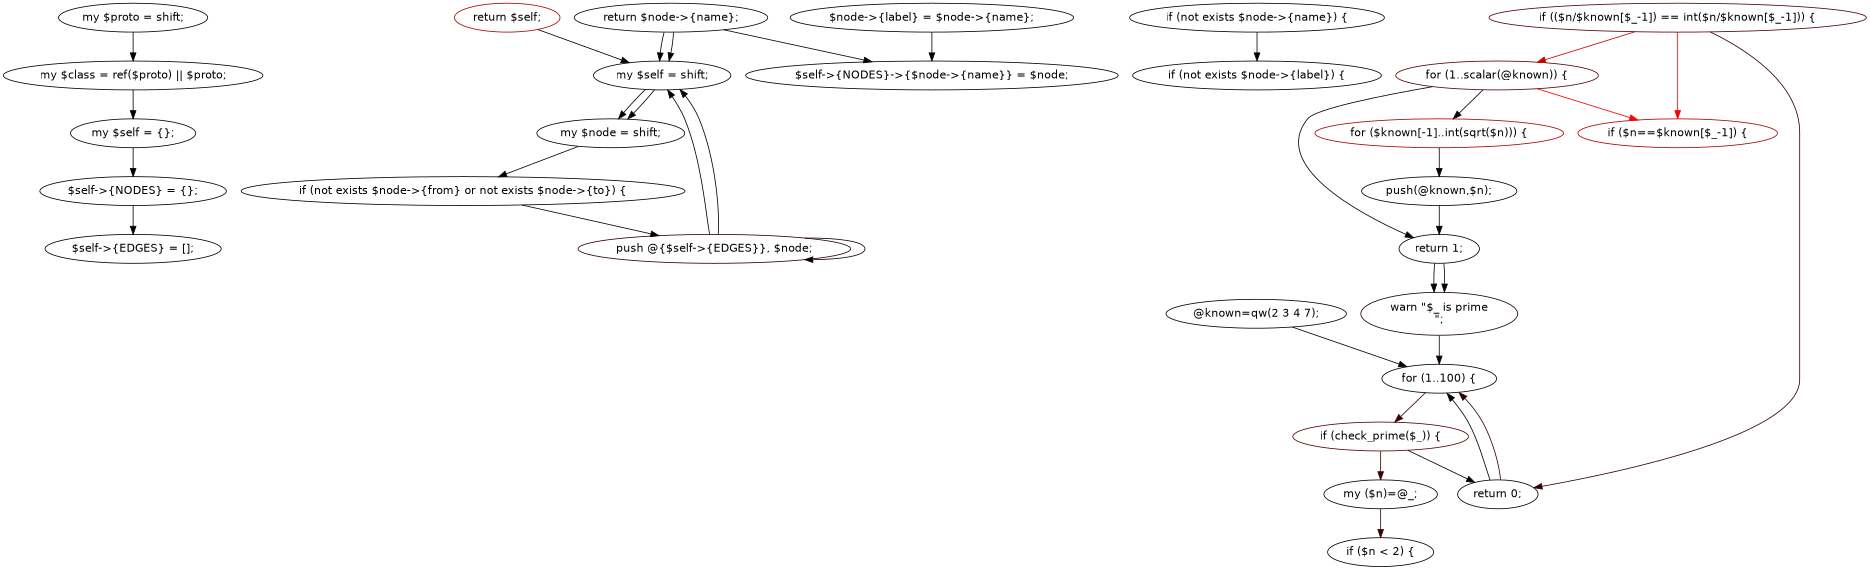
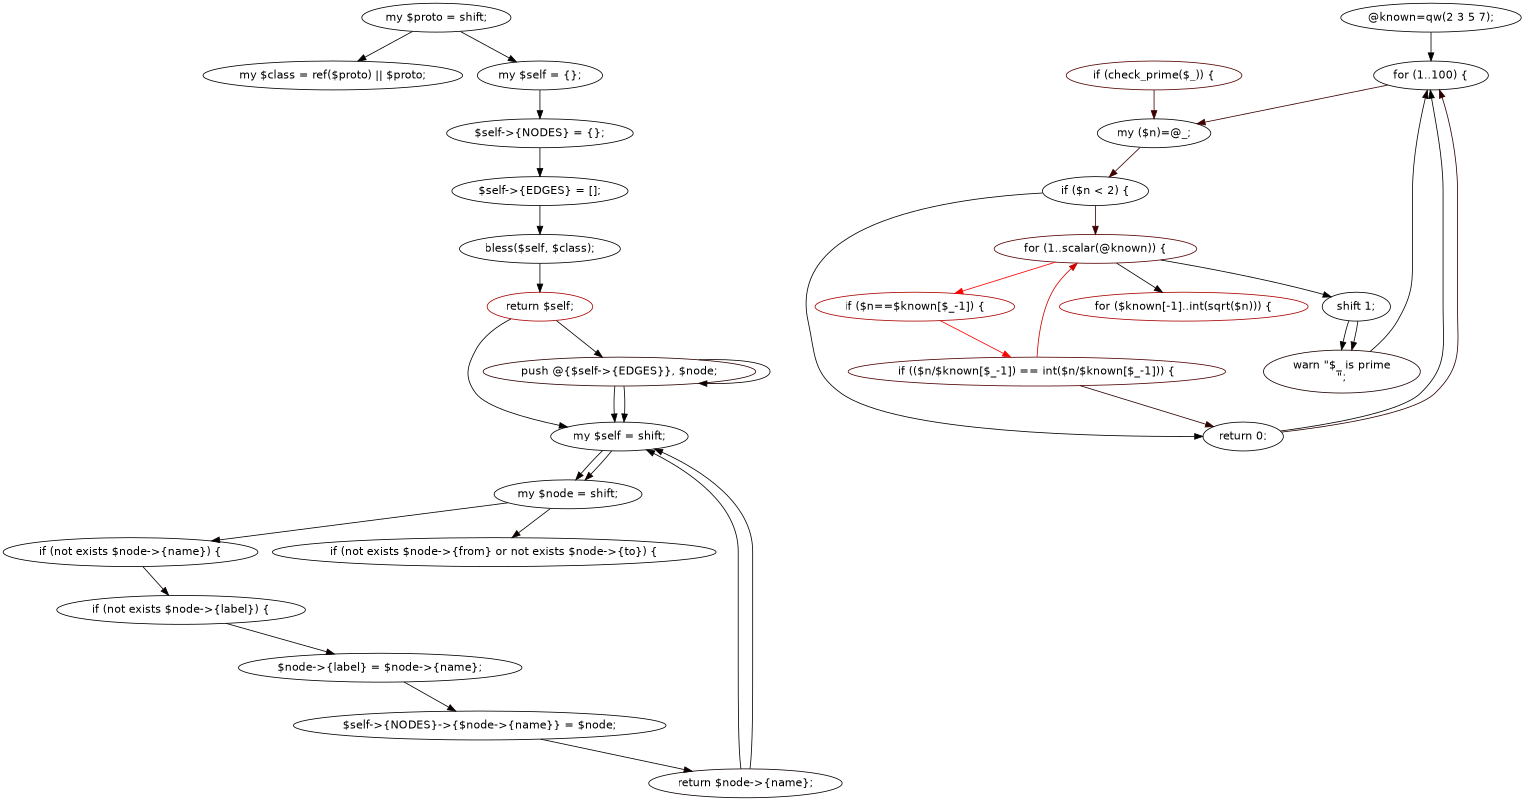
edge "return $node->{name};" -> "$self->{NODES}->{$node->{name}} = $node;": reversed
edge "if (($n/$known[$_-1]) == int($n/$known[$_-1])) {" -> "if ($n==$known[$_-1]) {": reversed
edge "my $class = ref($proto) || $proto;" -> "my $self = {};": now "my $proto = shift;" -> "my $self = {};"
node "push(@known,$n);": removed
edge "if ($n < 2) {" -> "for (1..scalar(@known)) {": added
edge "if (not exists $node->{from} or not exists $node->{to}) {" -> "push @{$self->{EDGES}}, $node;": now "return $self;" -> "push @{$self->{EDGES}}, $node;"
node "bless($self, $class);": added
node "return 1;": label "return 1;" -> "shift 1;"
node "@known=qw(2 3 4 7);": label "@known=qw(2 3 4 7);" -> "@known=qw(2 3 5 7);"
edge "for (1..100) {" -> "if (check_prime($_)) {": now "for (1..100) {" -> "my ($n)=@_;"
edge "if (check_prime($_)) {" -> "return 0;": now "if ($n < 2) {" -> "return 0;"
edge "my $node = shift;" -> "if (not exists $node->{name}) {": added
edge "if (not exists $node->{label}) {" -> "$node->{label} = $node->{name};": added
